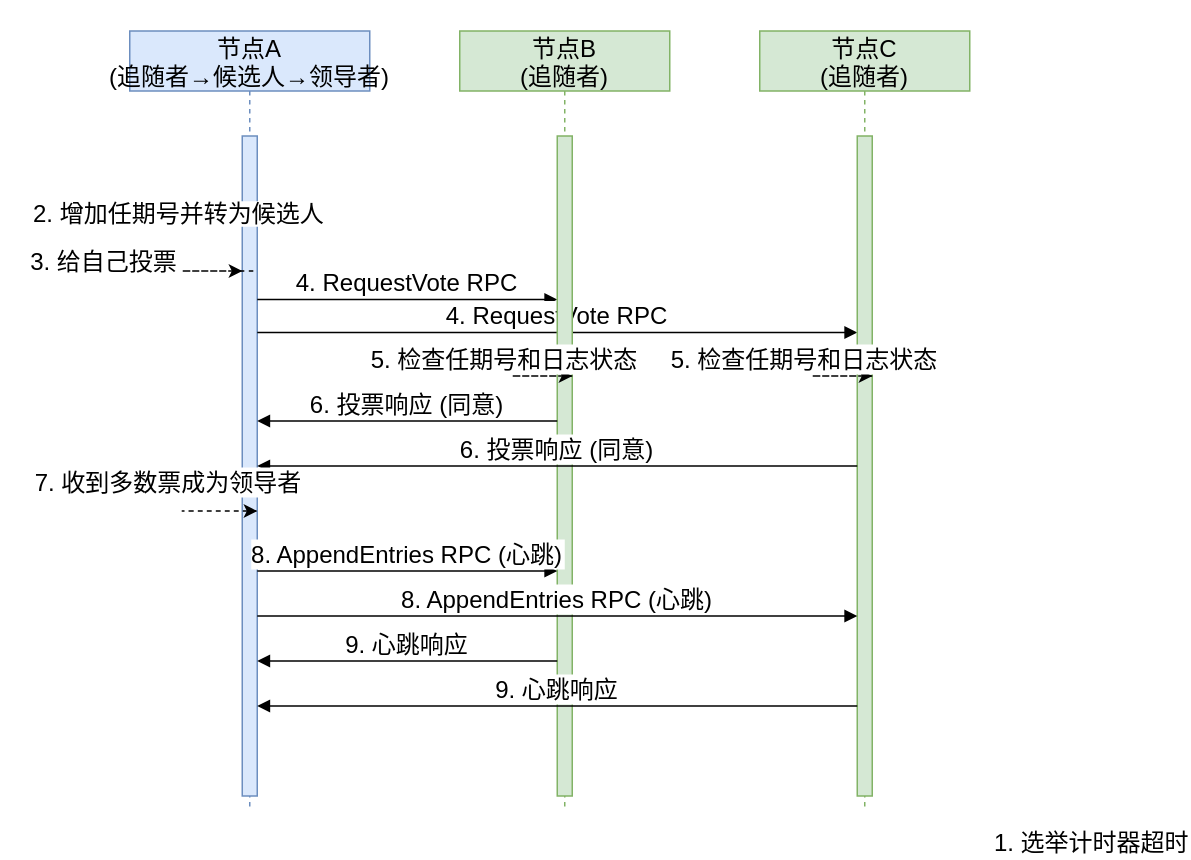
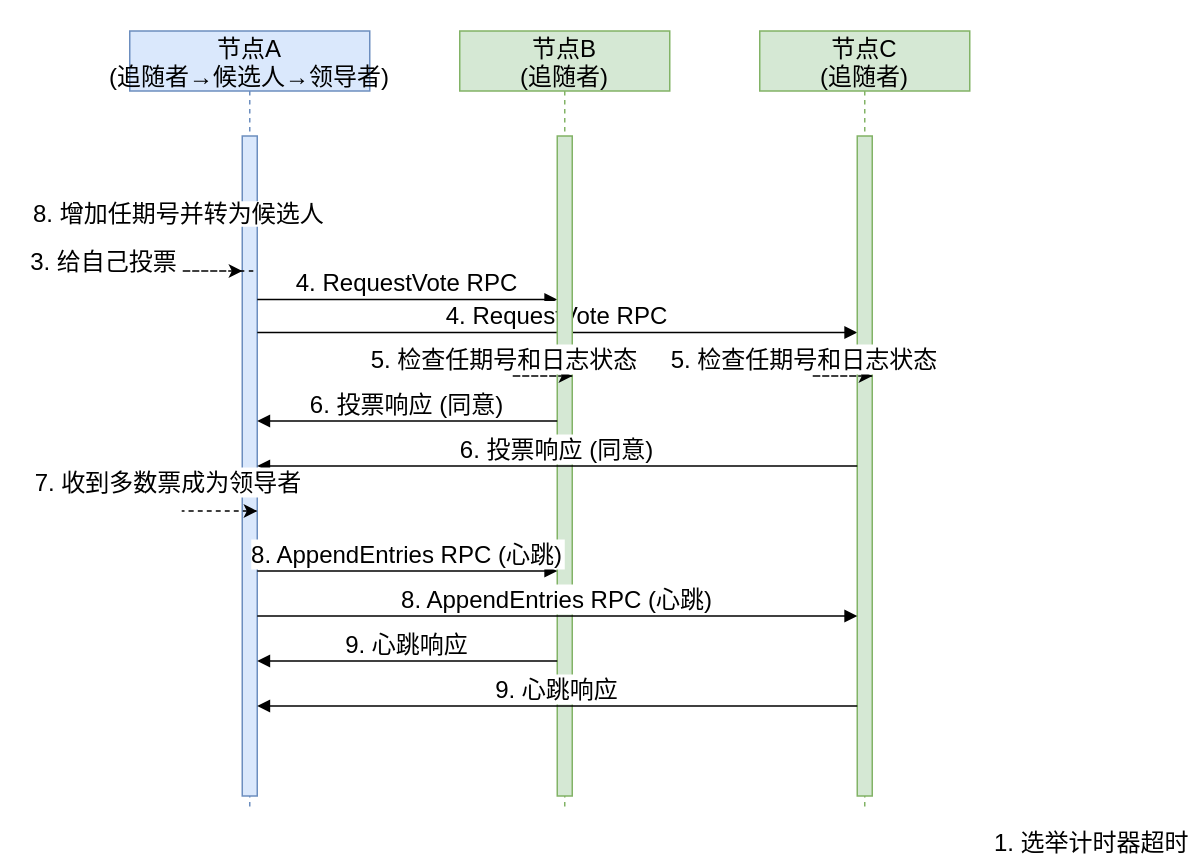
node "2. 增加任期号并转为候选人": label "2. 增加任期号并转为候选人" -> "8. 增加任期号并转为候选人"
